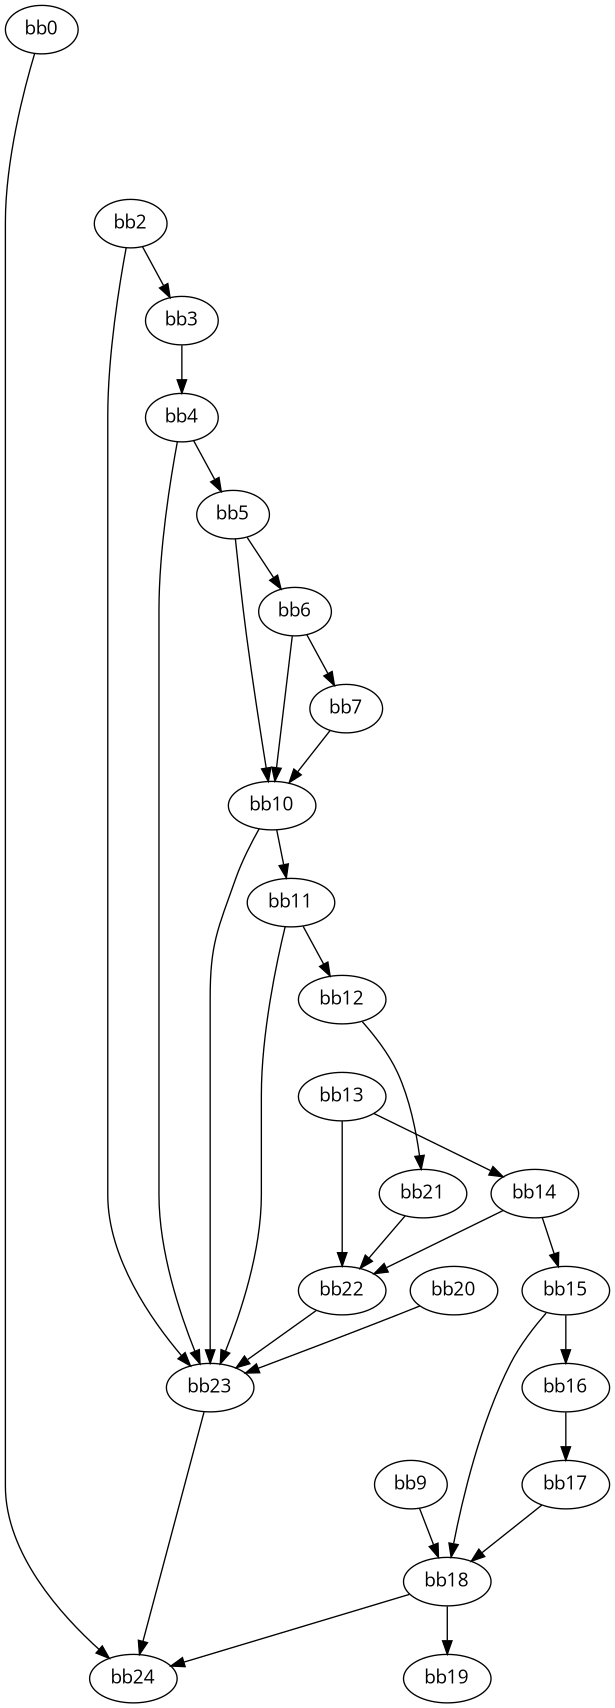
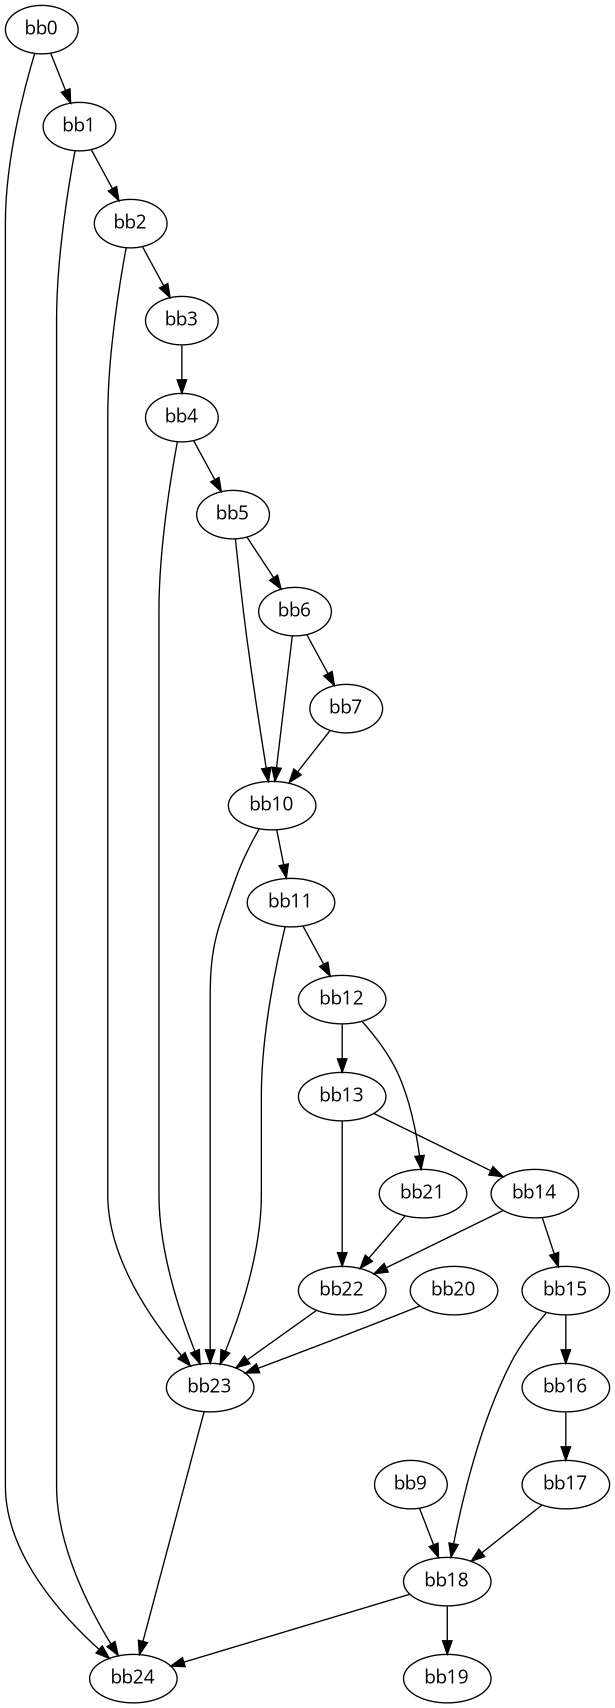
node "bb1": added
edge "bb12" -> "bb13": added
